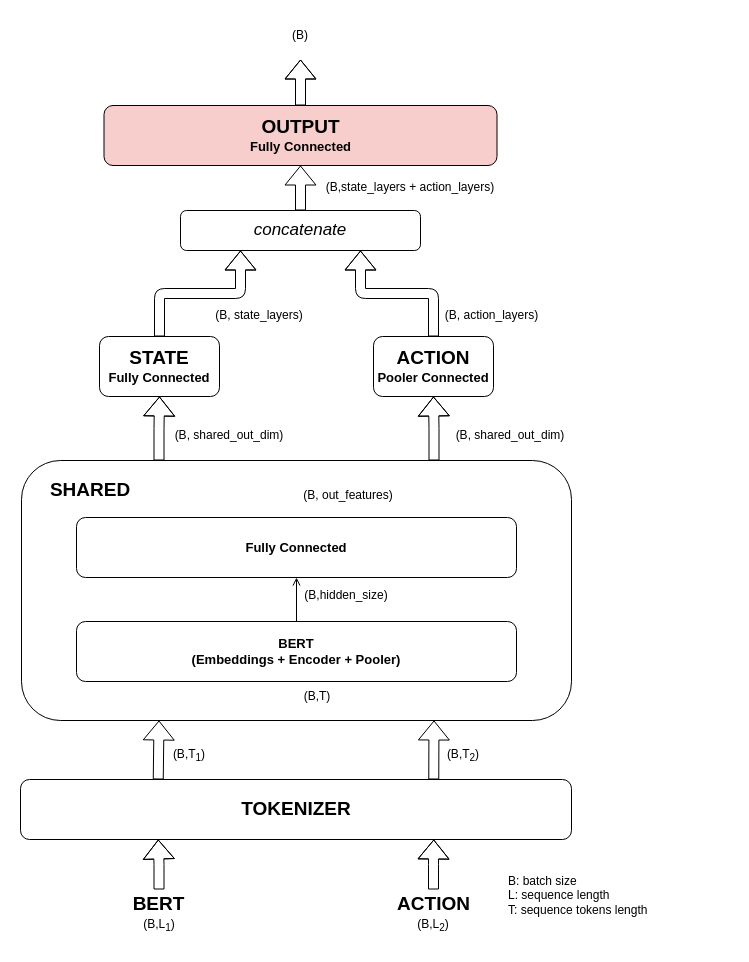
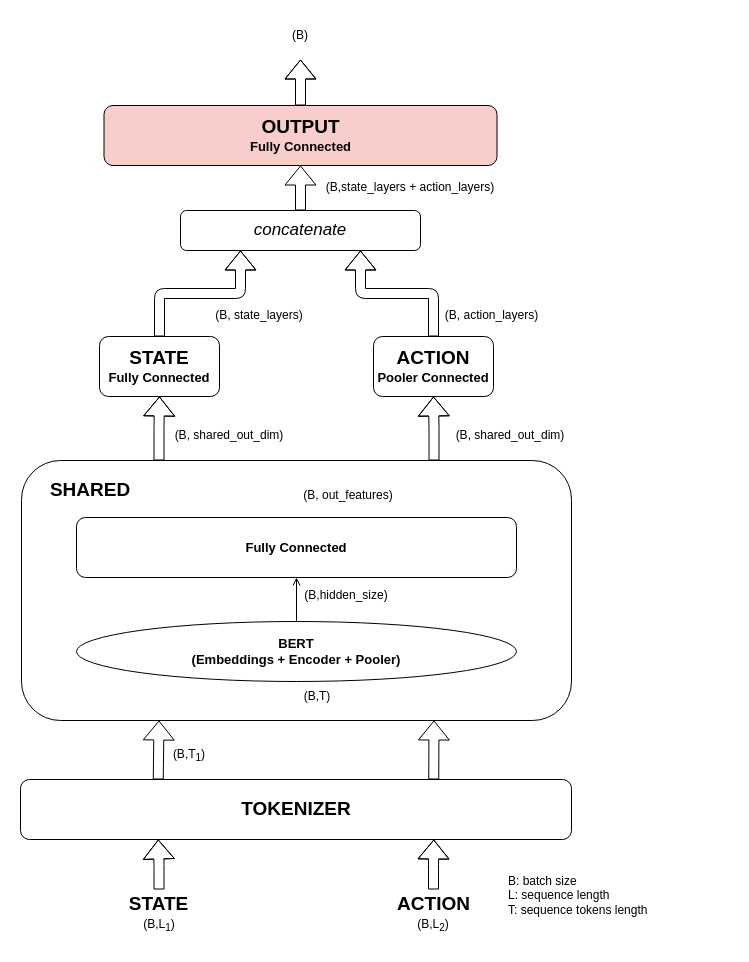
node "BERT (Embeddings + Encoder + Pooler)": shape rounded rectangle -> ellipse
node "(B,T2)": removed
node "BERT": label "BERT" -> "STATE"
